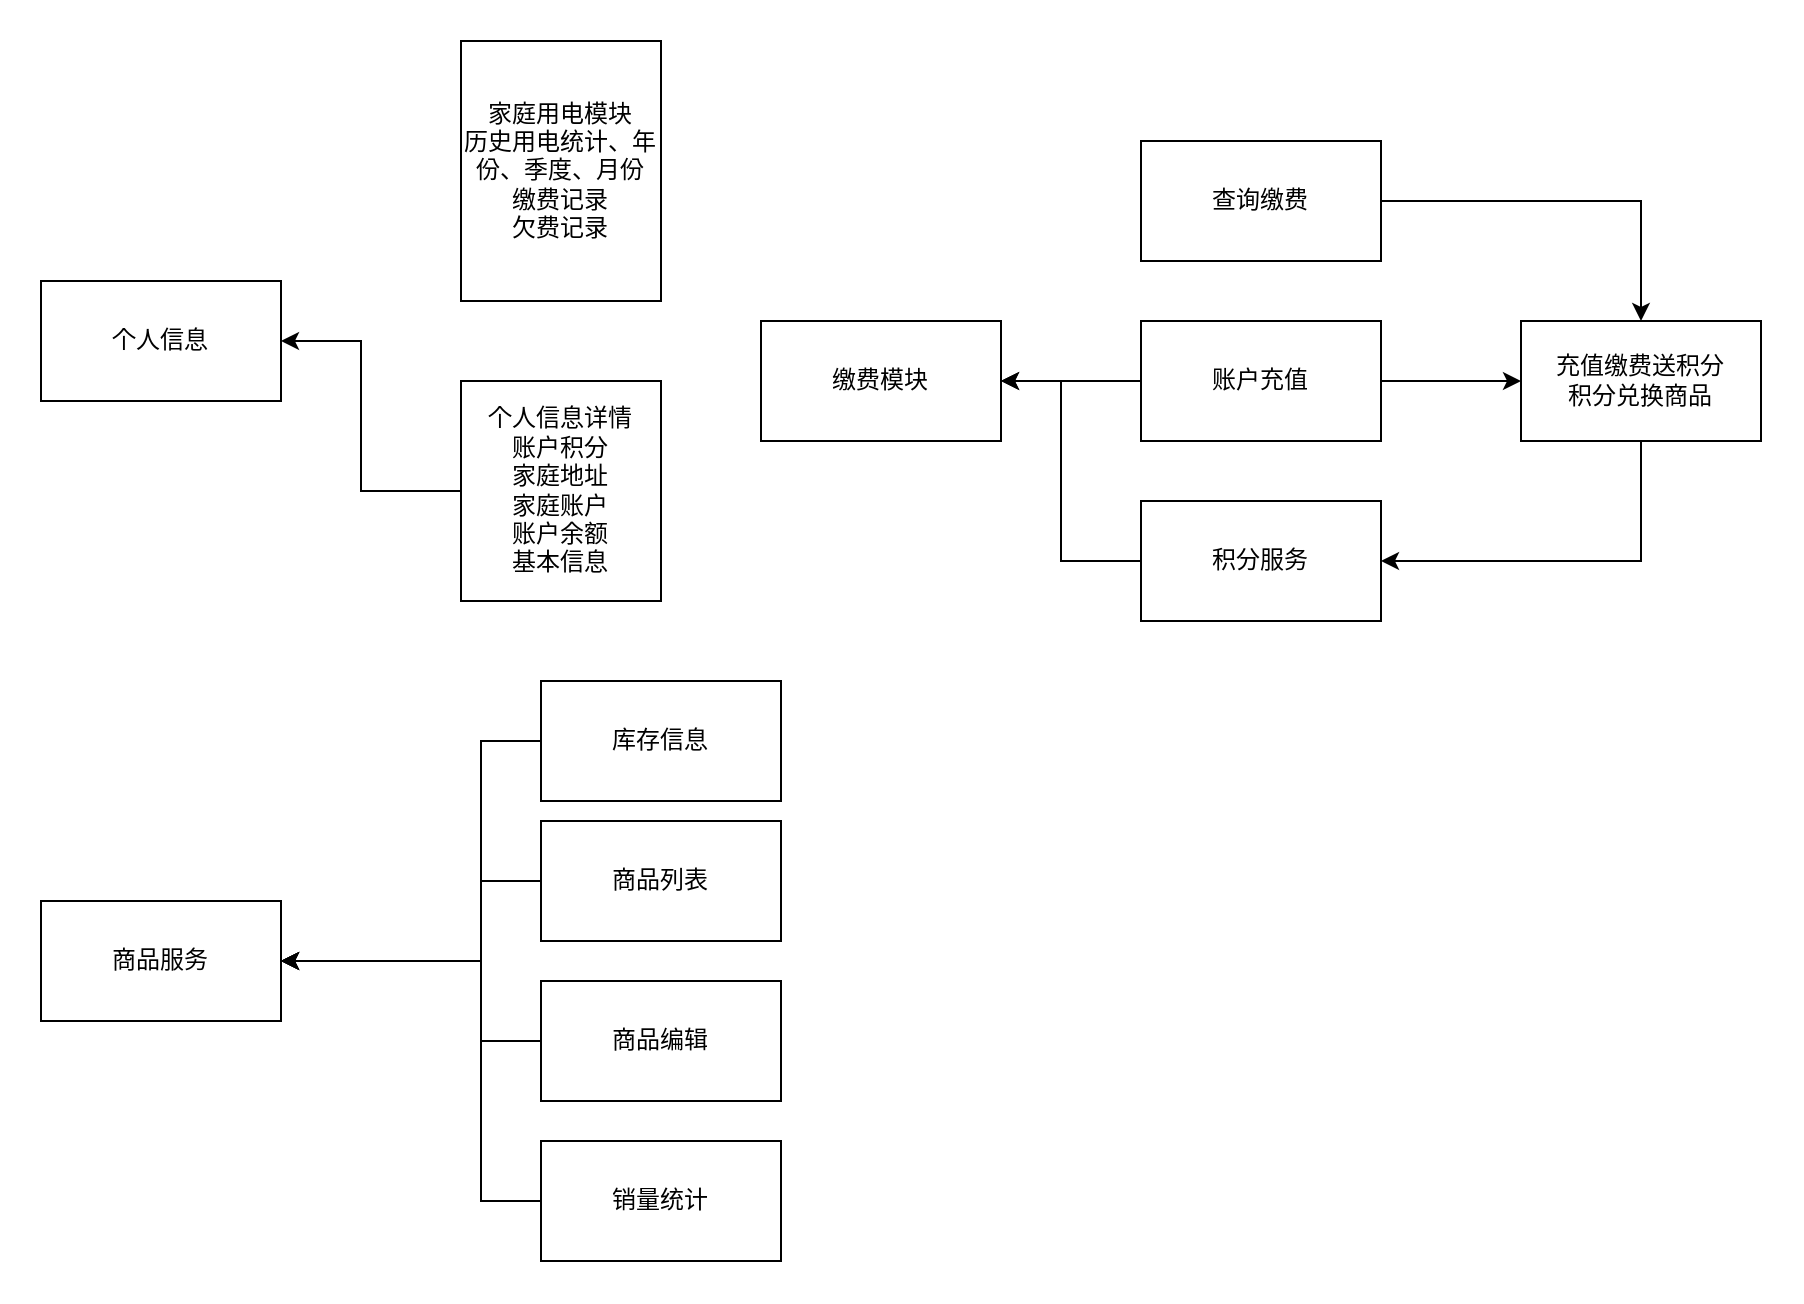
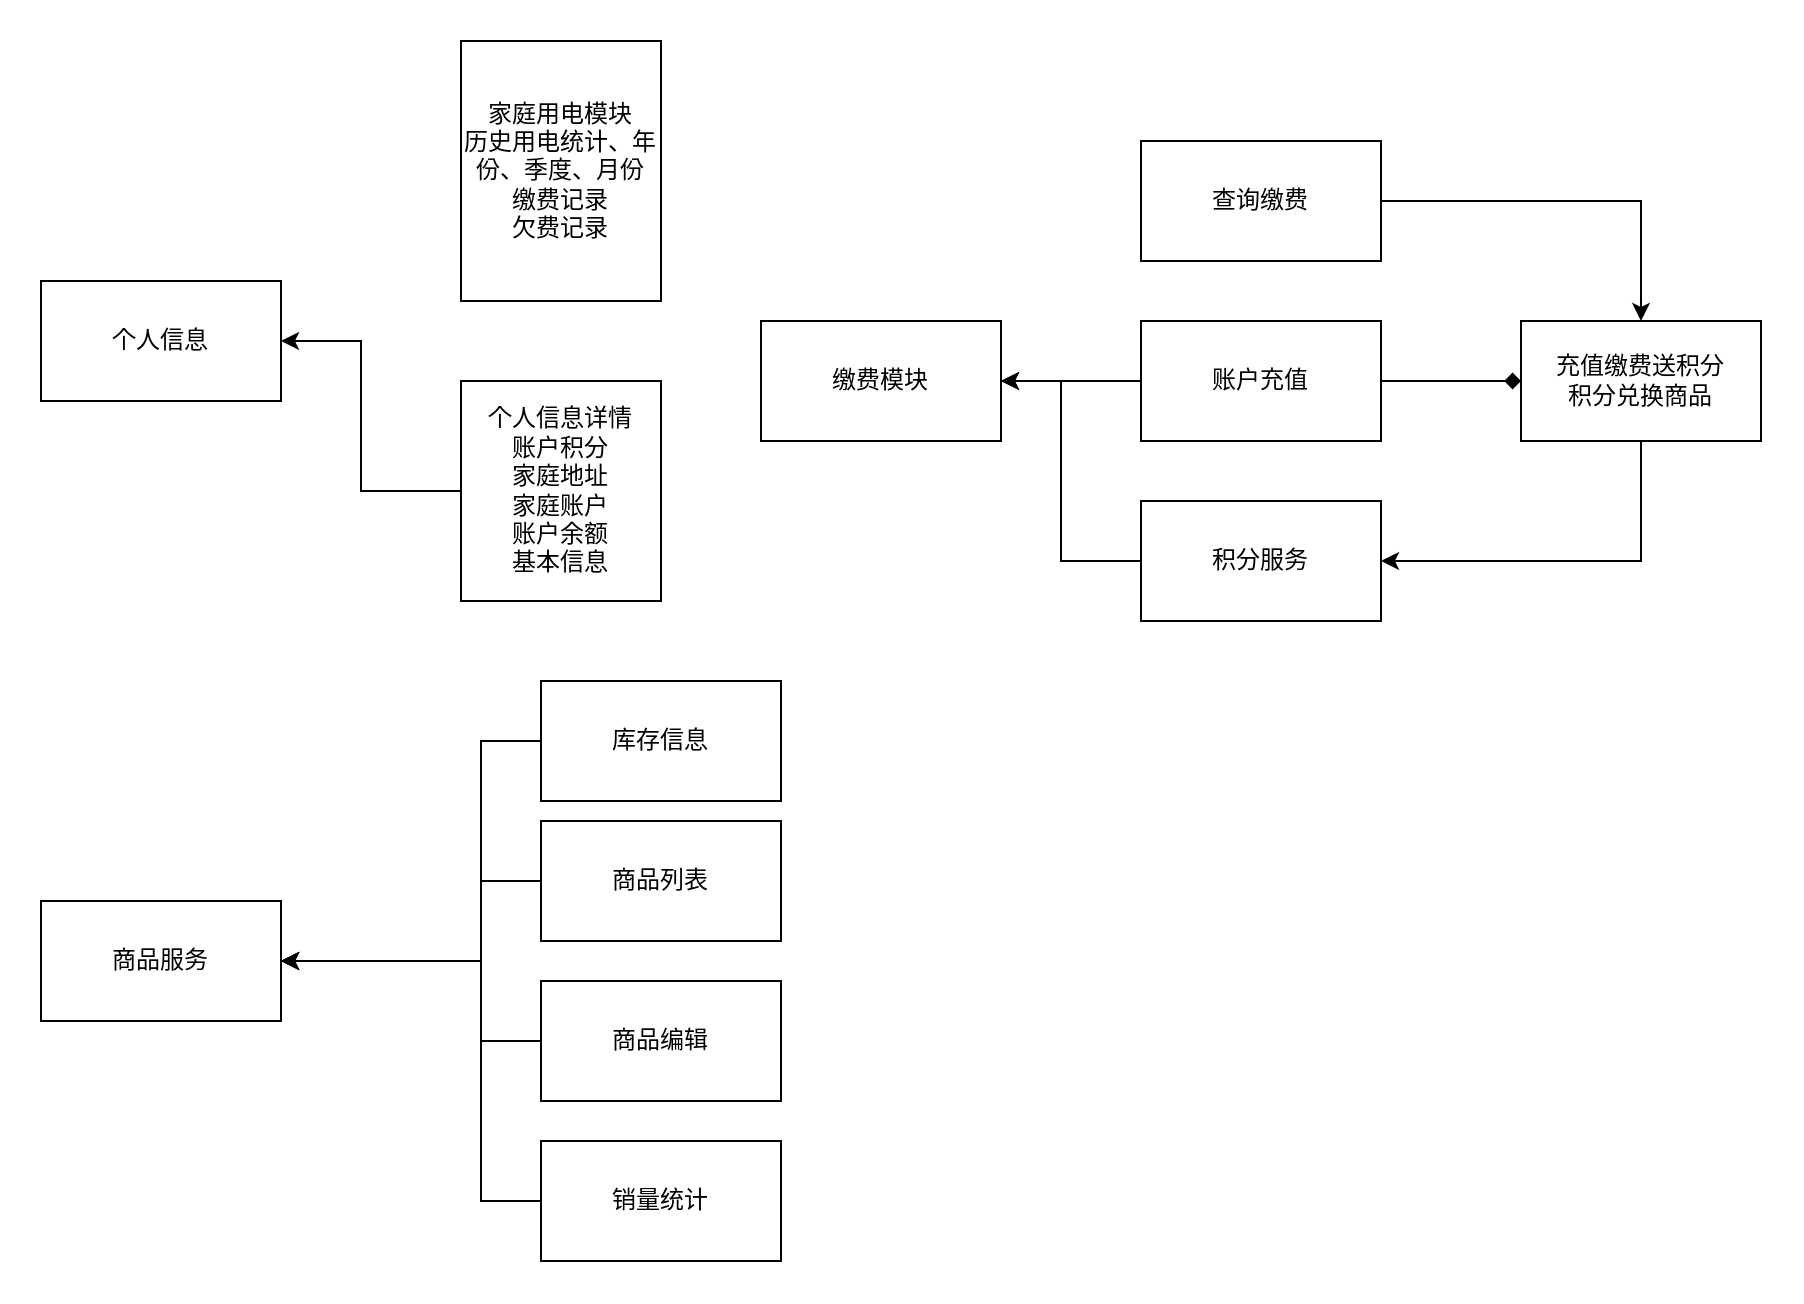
edge "账户充值" -> "充值缴费送积分 积分兑换商品": arrowhead classic -> diamond
